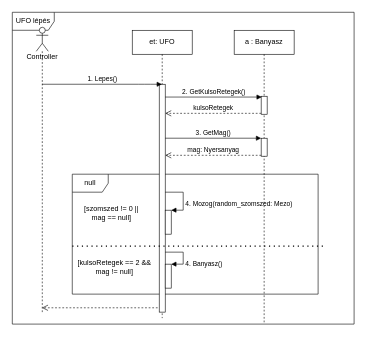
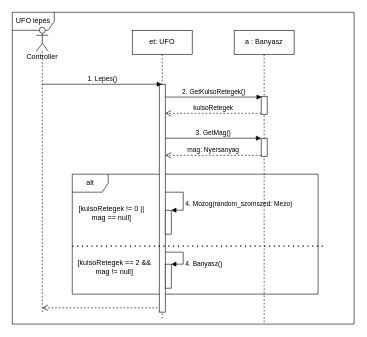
node "null": label "null" -> "alt"
node "[szomszed != 0 || mag == null]": label "[szomszed != 0 || mag == null]" -> "[kulsoRetegek != 0 || mag == null]"
